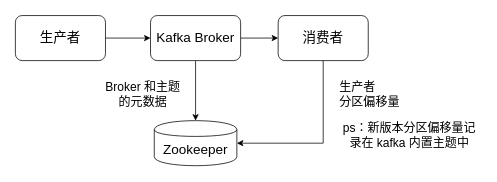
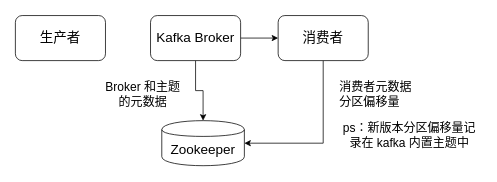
edge "生产者" -> "Kafka Broker": removed
node "生产者 分区偏移量": label "生产者 分区偏移量" -> "消费者元数据 分区偏移量"
node "Zookeeper": moved (195, 143) -> (203, 143)
